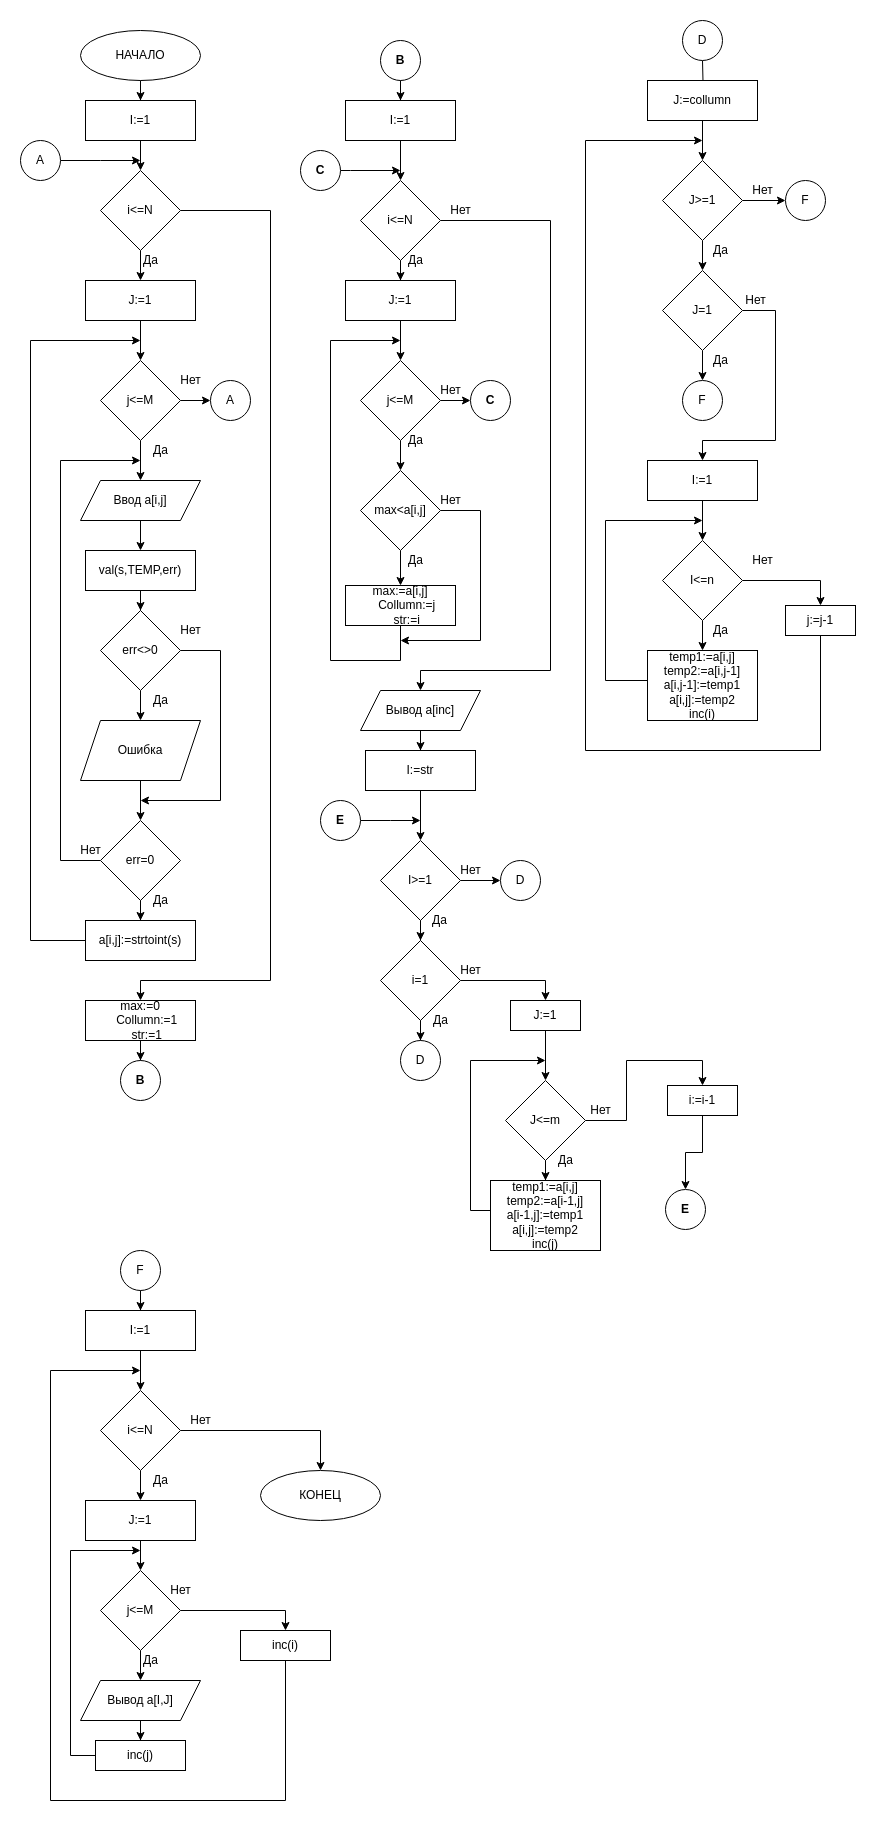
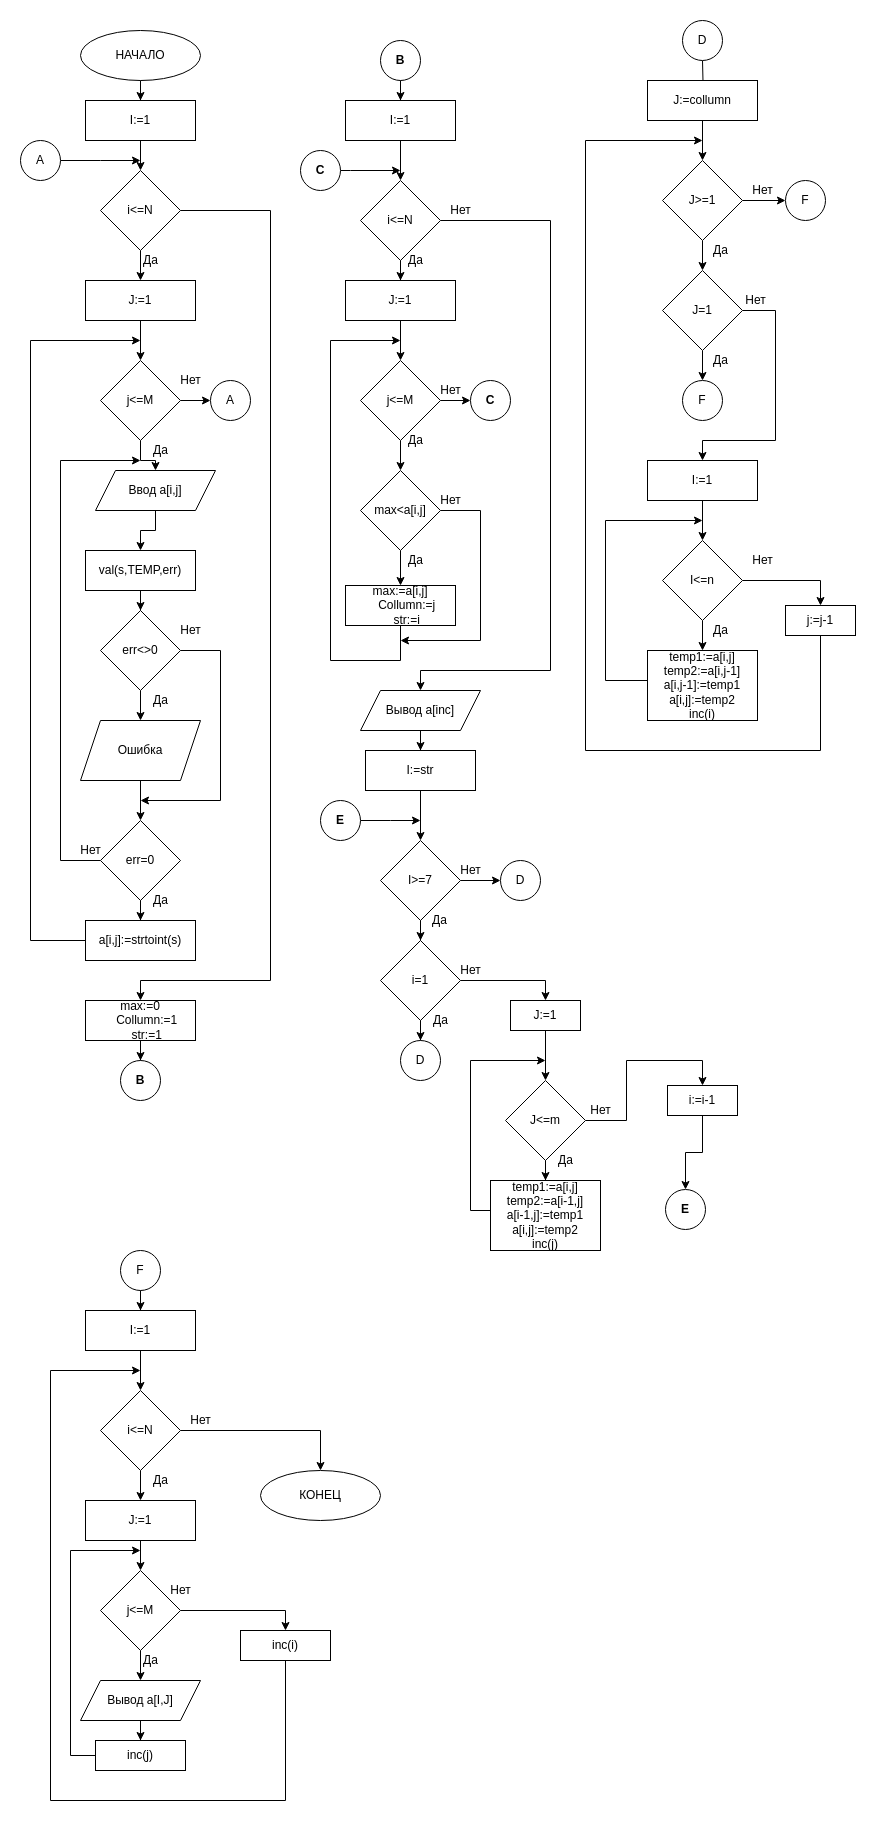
node "Ввод a[i,j]": moved (141, 501) -> (156, 491)
node "I>=1": label "I>=1" -> "I>=7"
